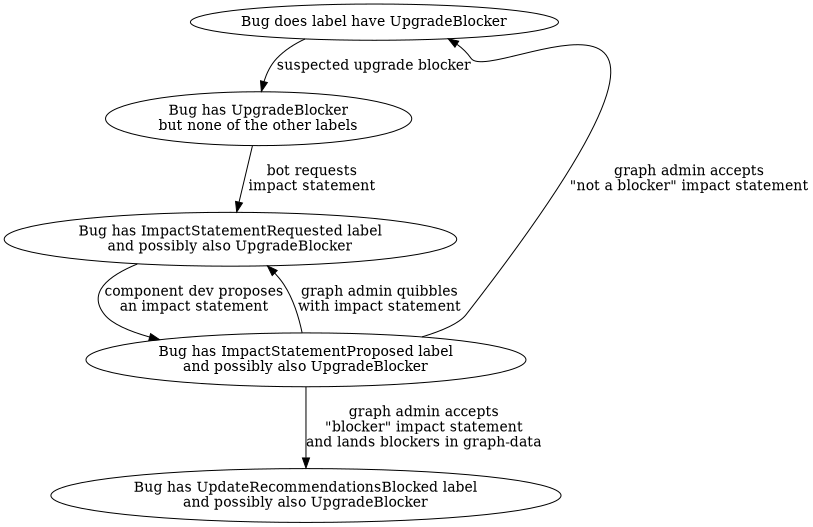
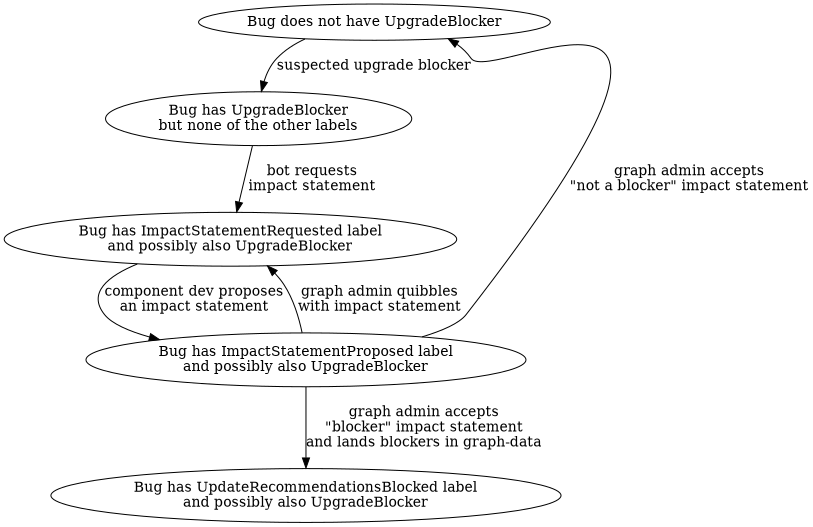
node "Bug does label have UpgradeBlocker": label "Bug does label have UpgradeBlocker" -> "Bug does not have UpgradeBlocker"
